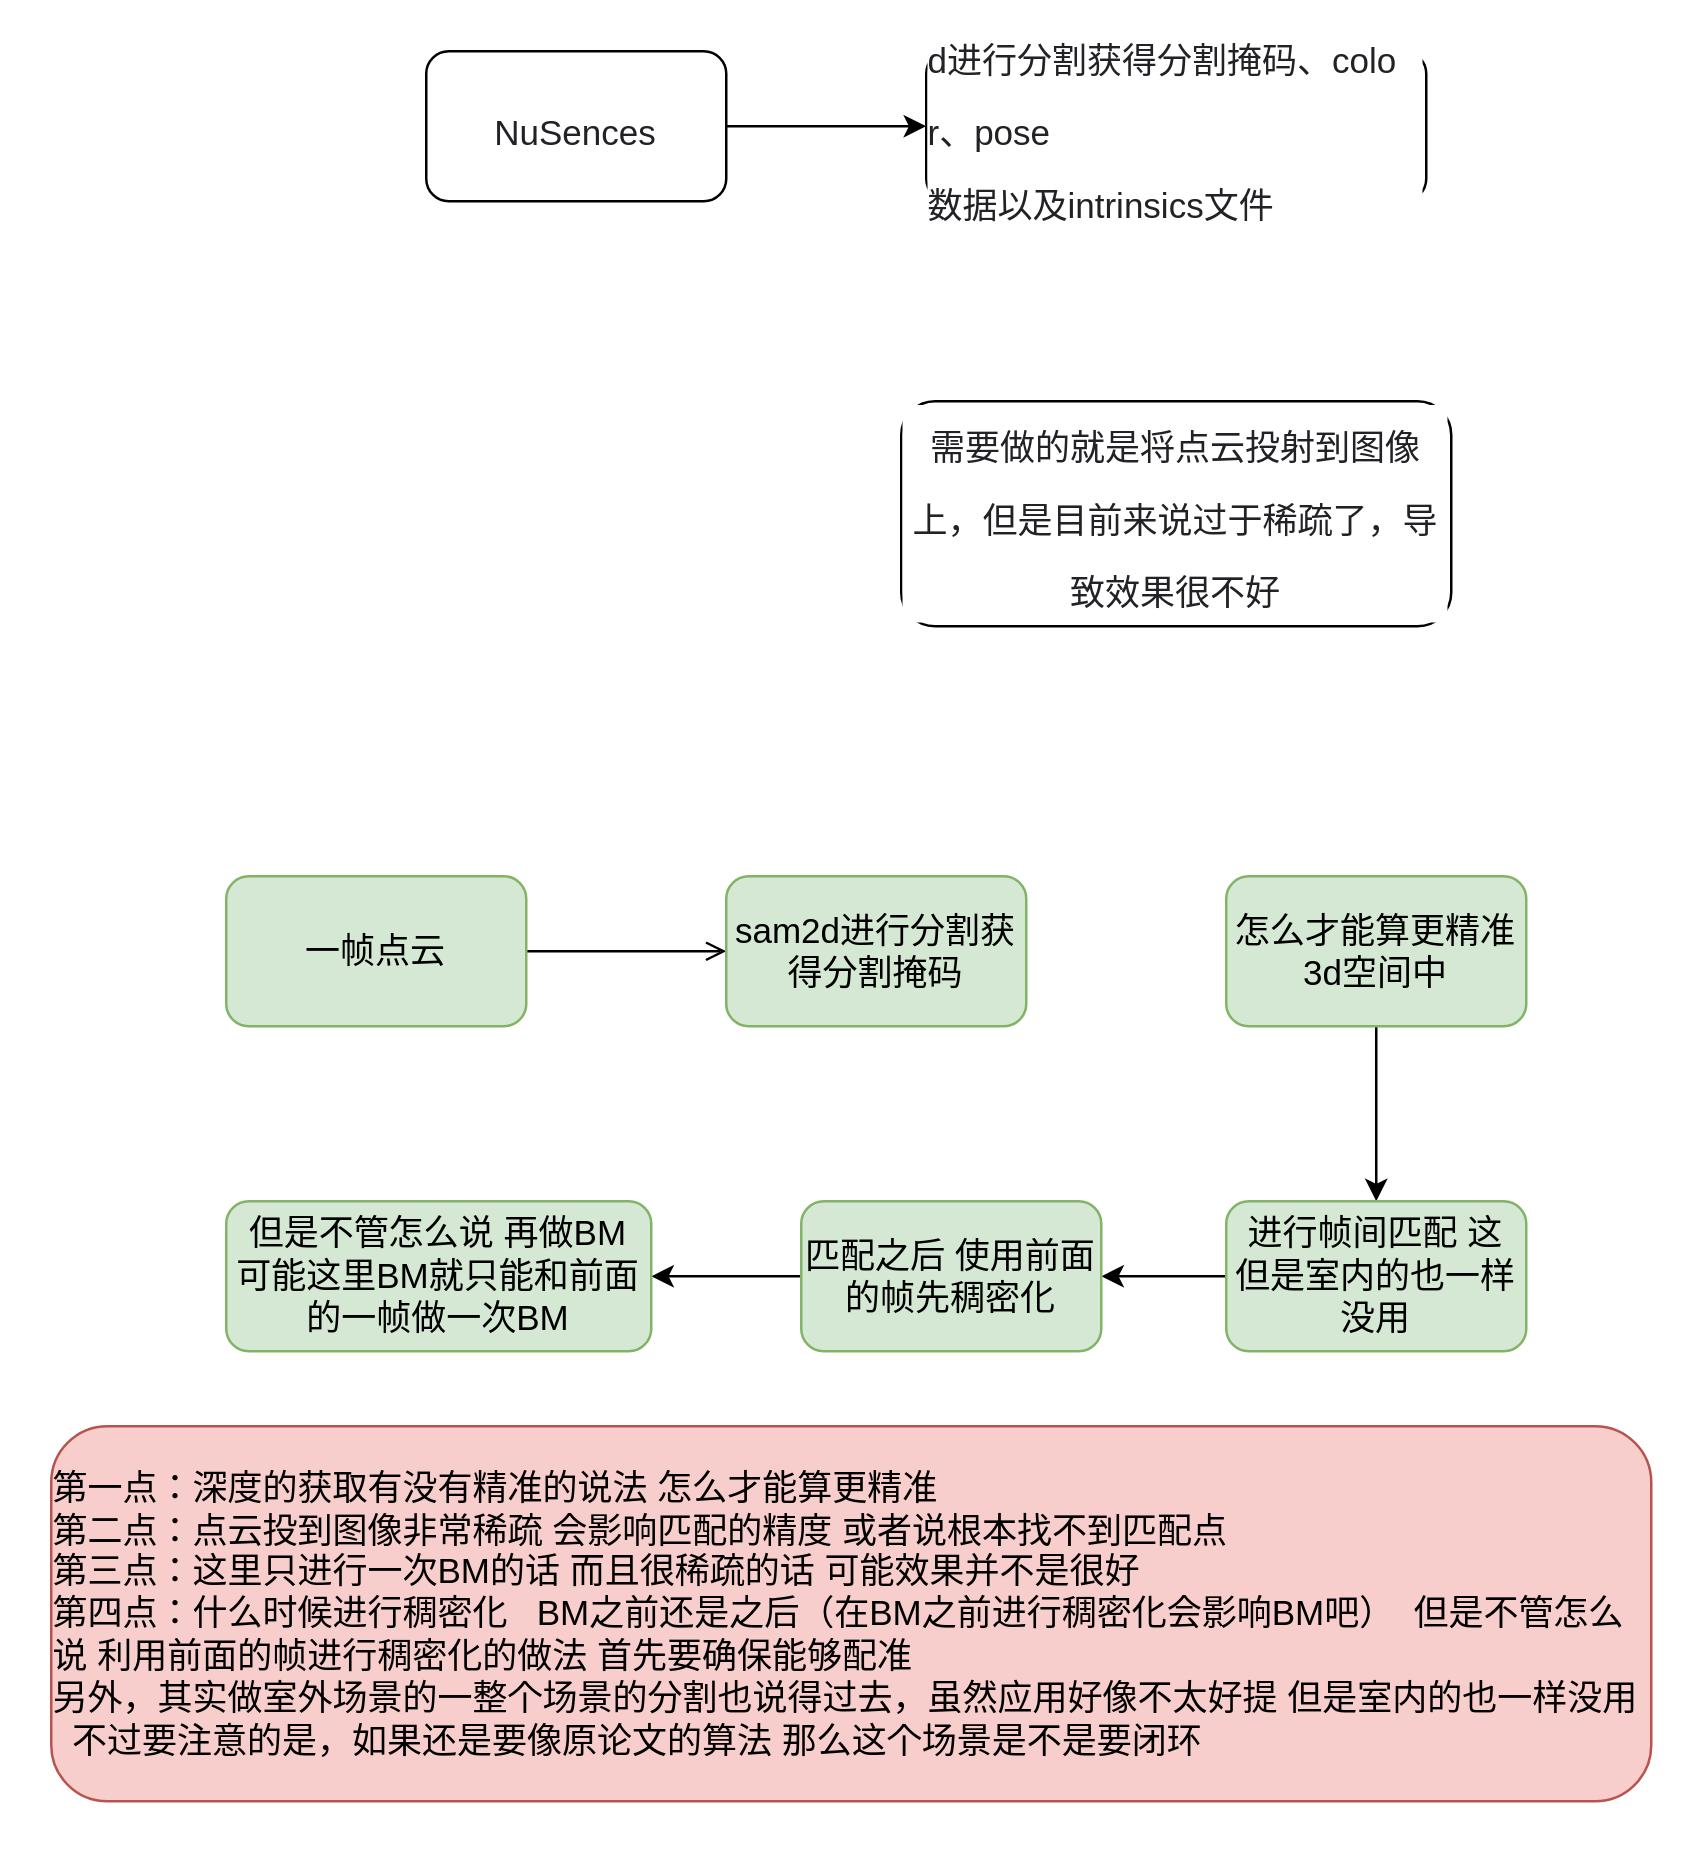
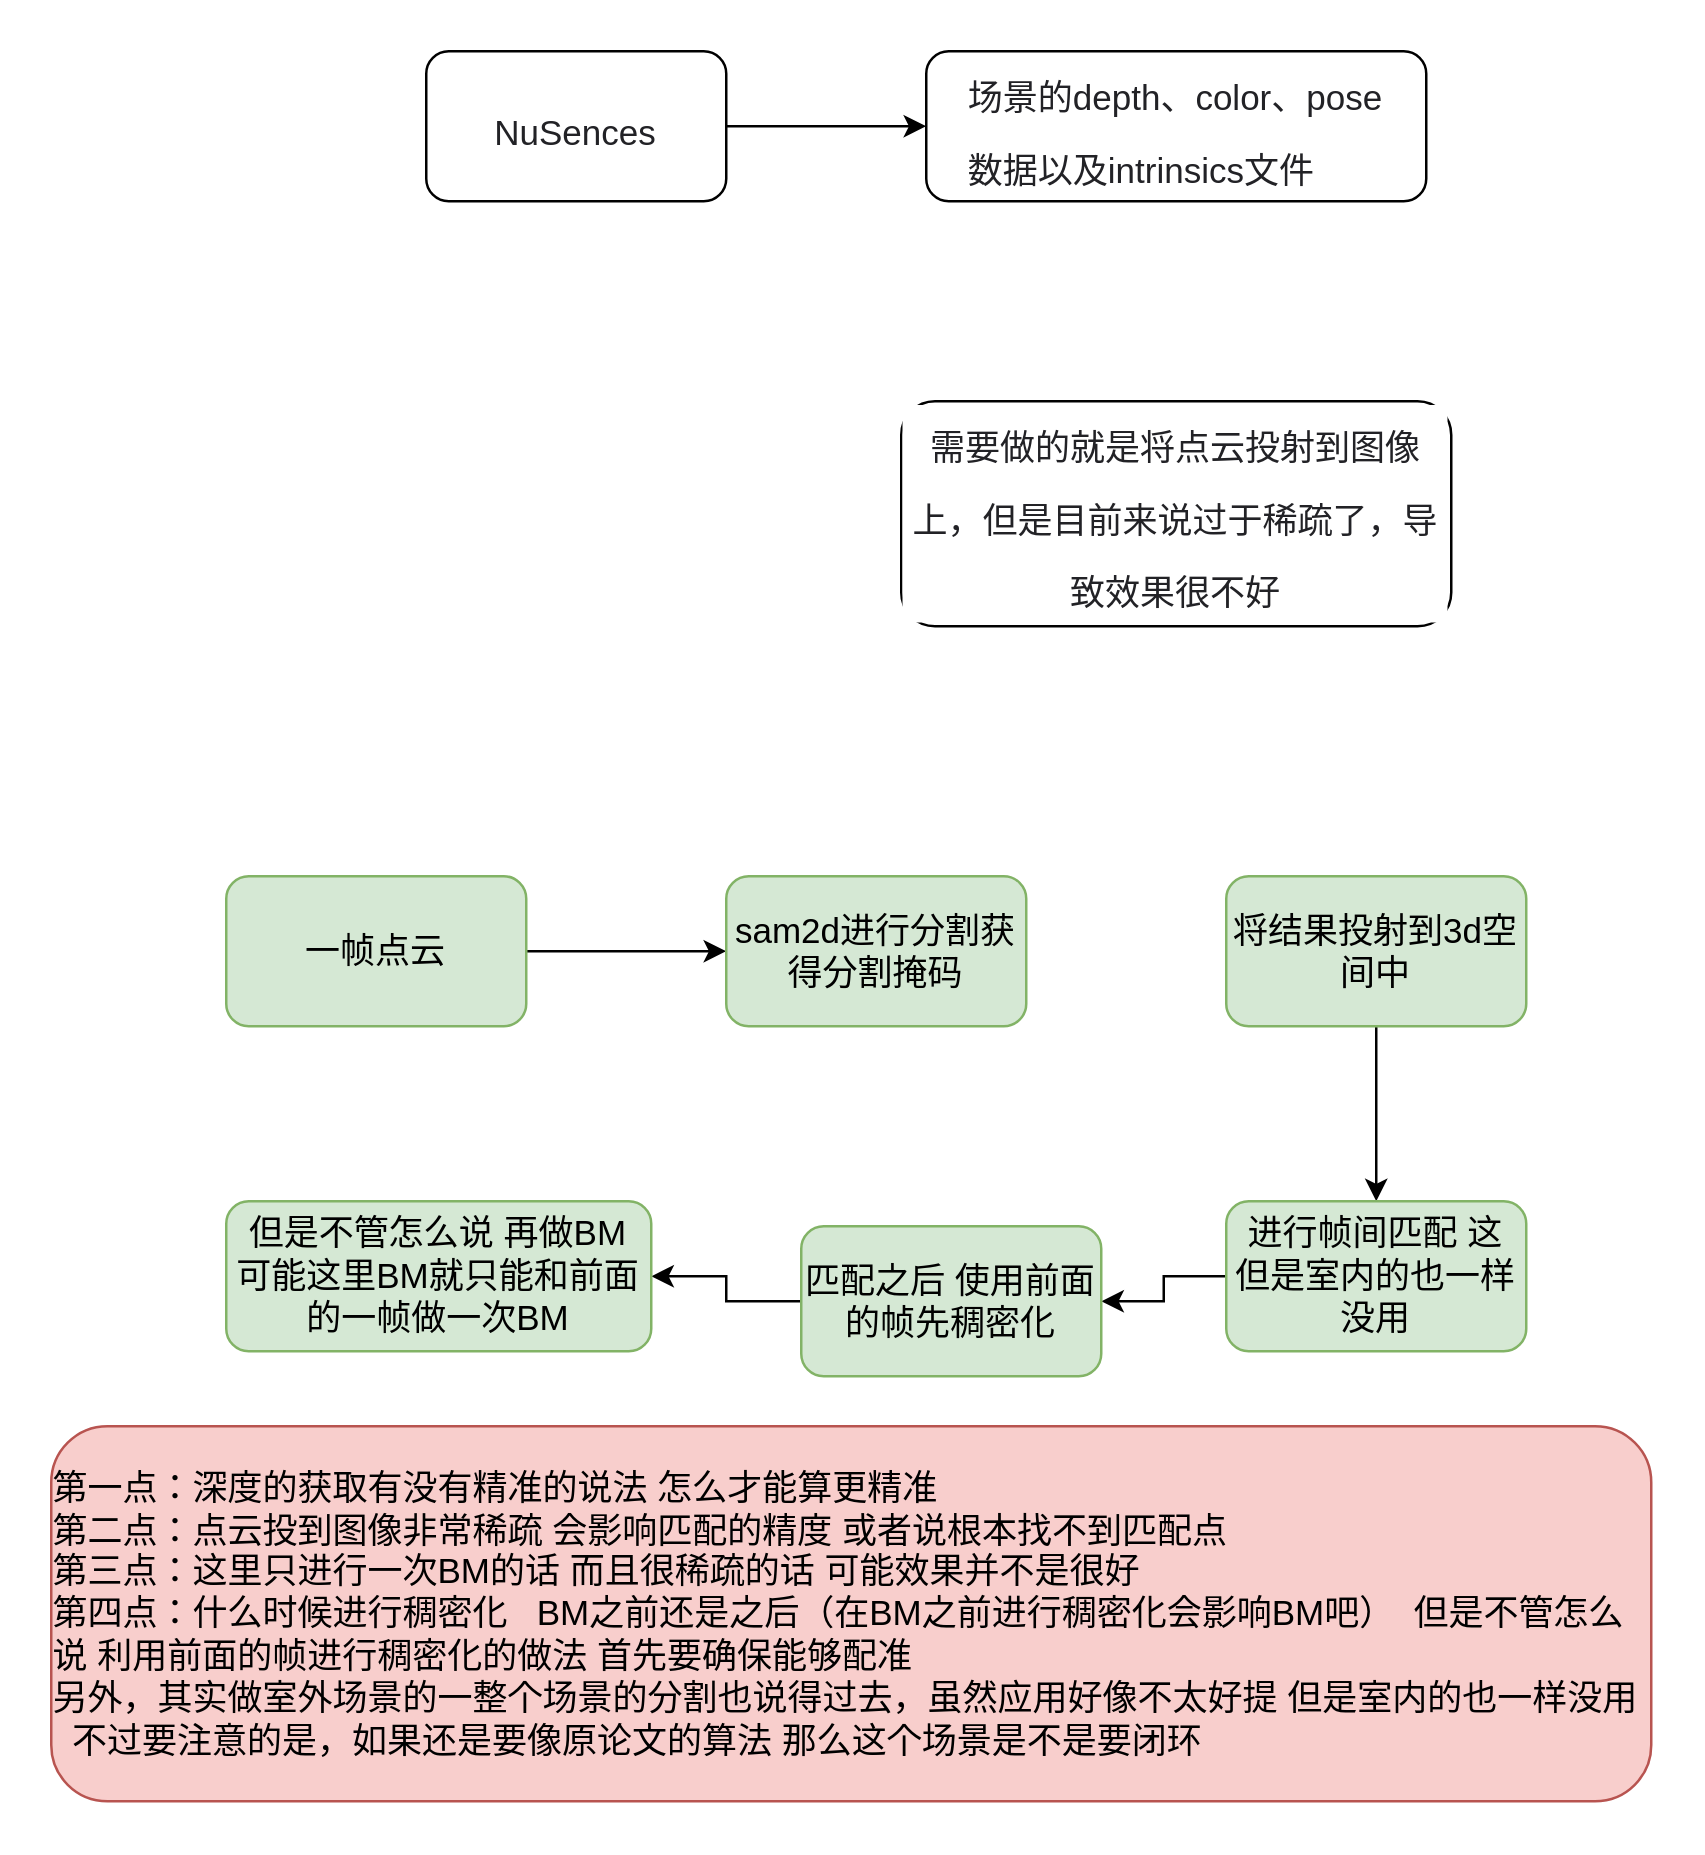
node "d进行分割获得分割掩码、color、pose数据以及intrinsics文件": label "d进行分割获得分割掩码、color、pose数据以及intrinsics文件" -> "场景的depth、color、pose数据以及intrinsics文件"
edge "一帧点云" -> "sam2d进行分割获得分割掩码": arrowhead open -> classic
node "怎么才能算更精准3d空间中": label "怎么才能算更精准3d空间中" -> "将结果投射到3d空间中"
node "匹配之后 使用前面的帧先稠密化": moved (951, 1276) -> (951, 1301)
